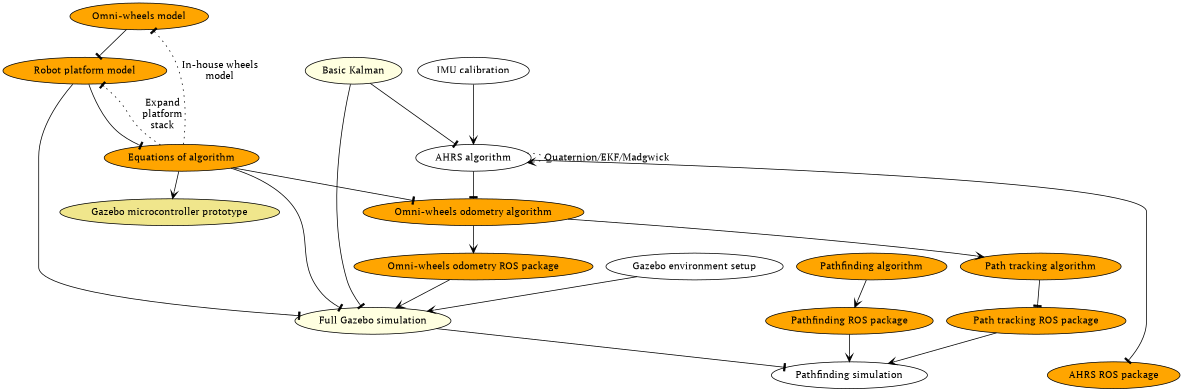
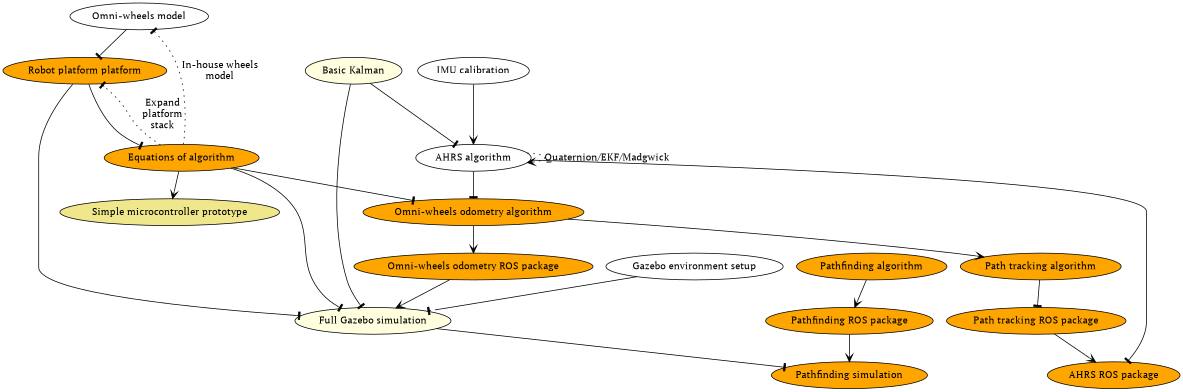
node "Omni-wheels model": fillcolor orange -> white
node "Robot platform model": label "Robot platform model" -> "Robot platform platform"
node "Gazebo microcontroller prototype": label "Gazebo microcontroller prototype" -> "Simple microcontroller prototype"
edge "Gazebo environment setup" -> "Full Gazebo simulation": arrowhead vee -> tee
edge "Path tracking ROS package" -> "Pathfinding simulation": now "Path tracking ROS package" -> "AHRS ROS package"
node "Pathfinding simulation": fillcolor white -> orange
